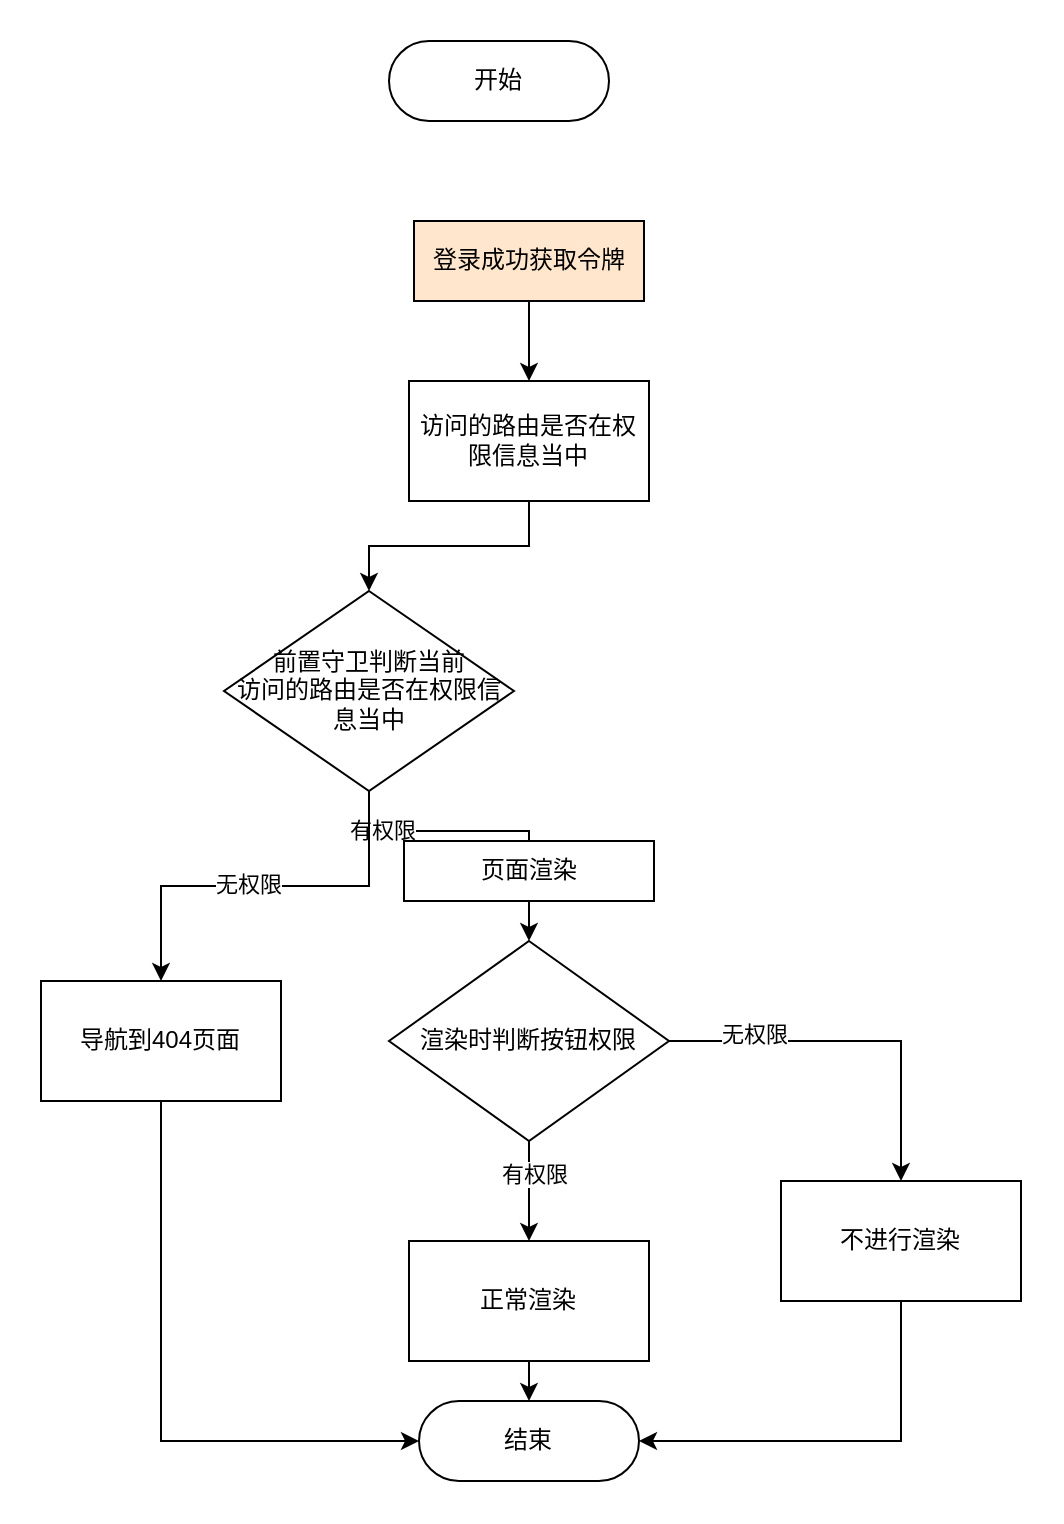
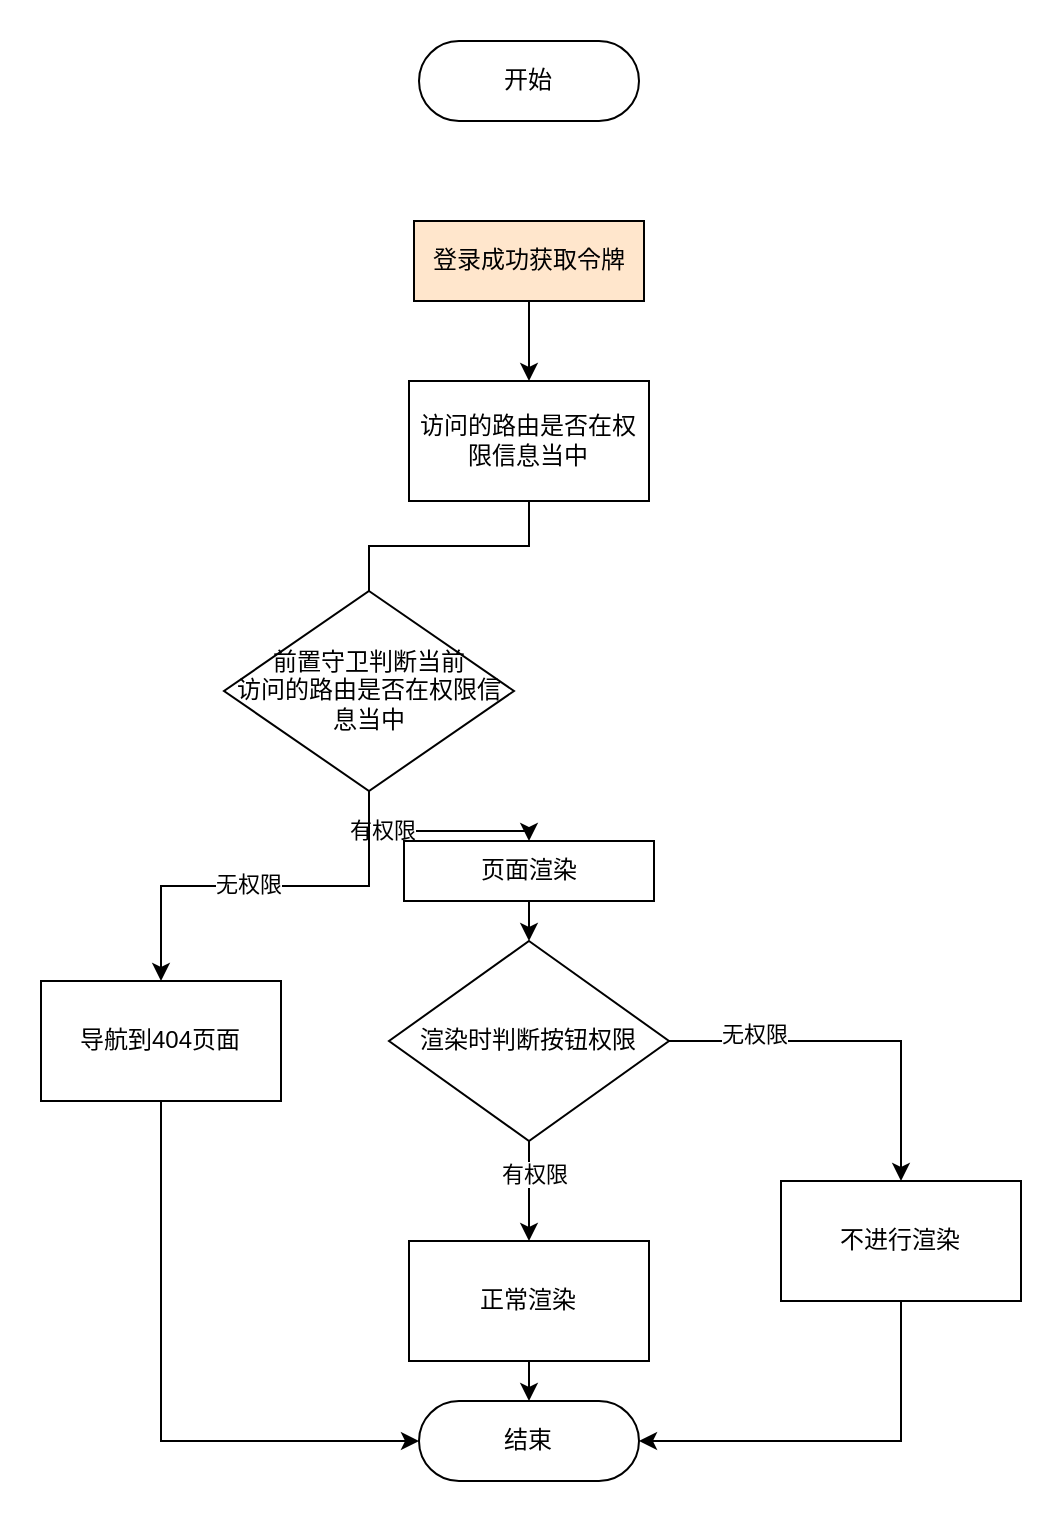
node "开始": moved (499, 81) -> (529, 81)
edge "访问的路由是否在权限信息当中" -> "前置守卫判断当前 访问的路由是否在权限信息当中": arrowhead classic -> none
edge "前置守卫判断当前 访问的路由是否在权限信息当中" -- "页面渲染": arrowhead none -> classic
